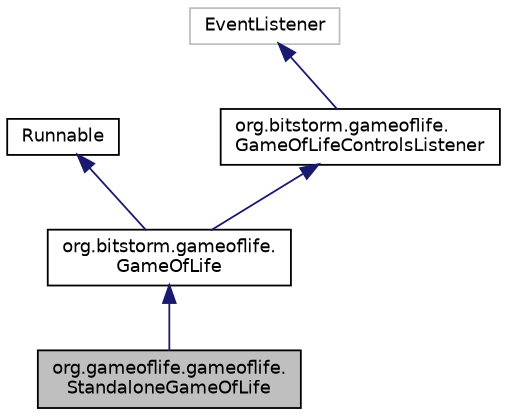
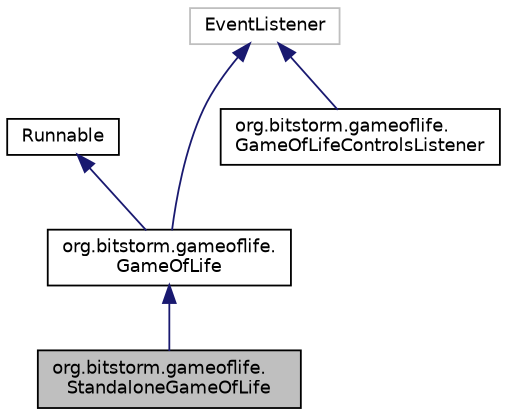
edge "org.bitstorm.gameoflife. GameOfLife" -> "org.bitstorm.gameoflife. GameOfLifeControlsListener": now "org.bitstorm.gameoflife. GameOfLife" -> "EventListener"
node "org.gameoflife.gameoflife. StandaloneGameOfLife": label "org.gameoflife.gameoflife. StandaloneGameOfLife" -> "org.bitstorm.gameoflife. StandaloneGameOfLife"
